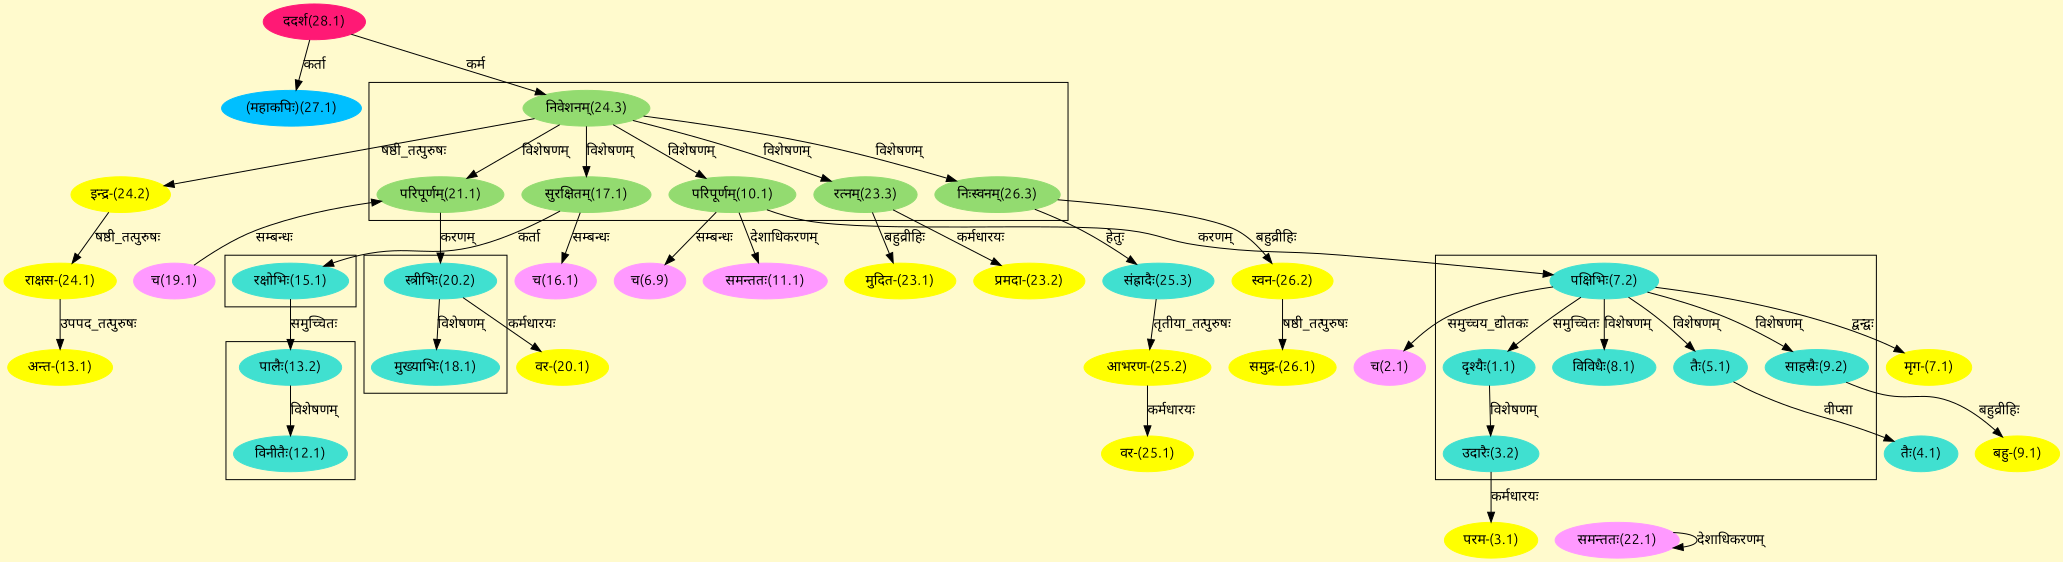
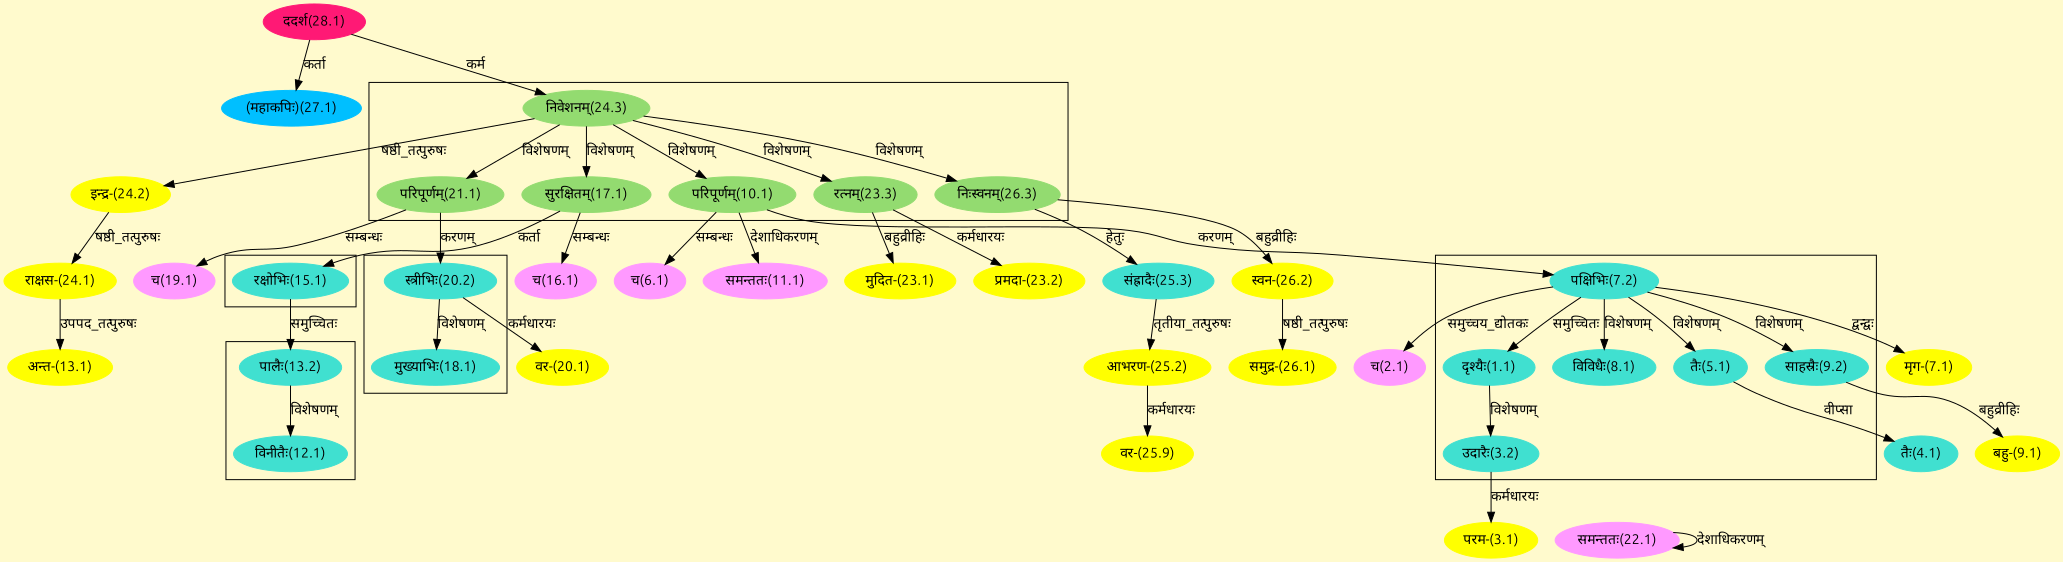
edge "च(19.1)" -> "परिपूर्णम्(21.1)": reversed
node "च(6.9)": label "च(6.9)" -> "च(6.1)"
node "वर-(25.1)": label "वर-(25.1)" -> "वर-(25.9)"
